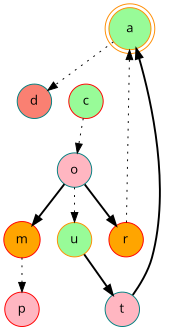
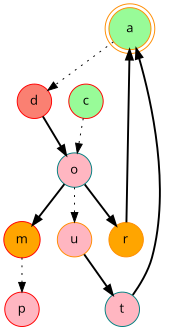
node "d": color teal -> red
edge "d" -> "o": added
edge "r" -> "a": style dotted -> bold
node "u": fillcolor palegreen -> lightpink
node "r": color red -> darkorange
